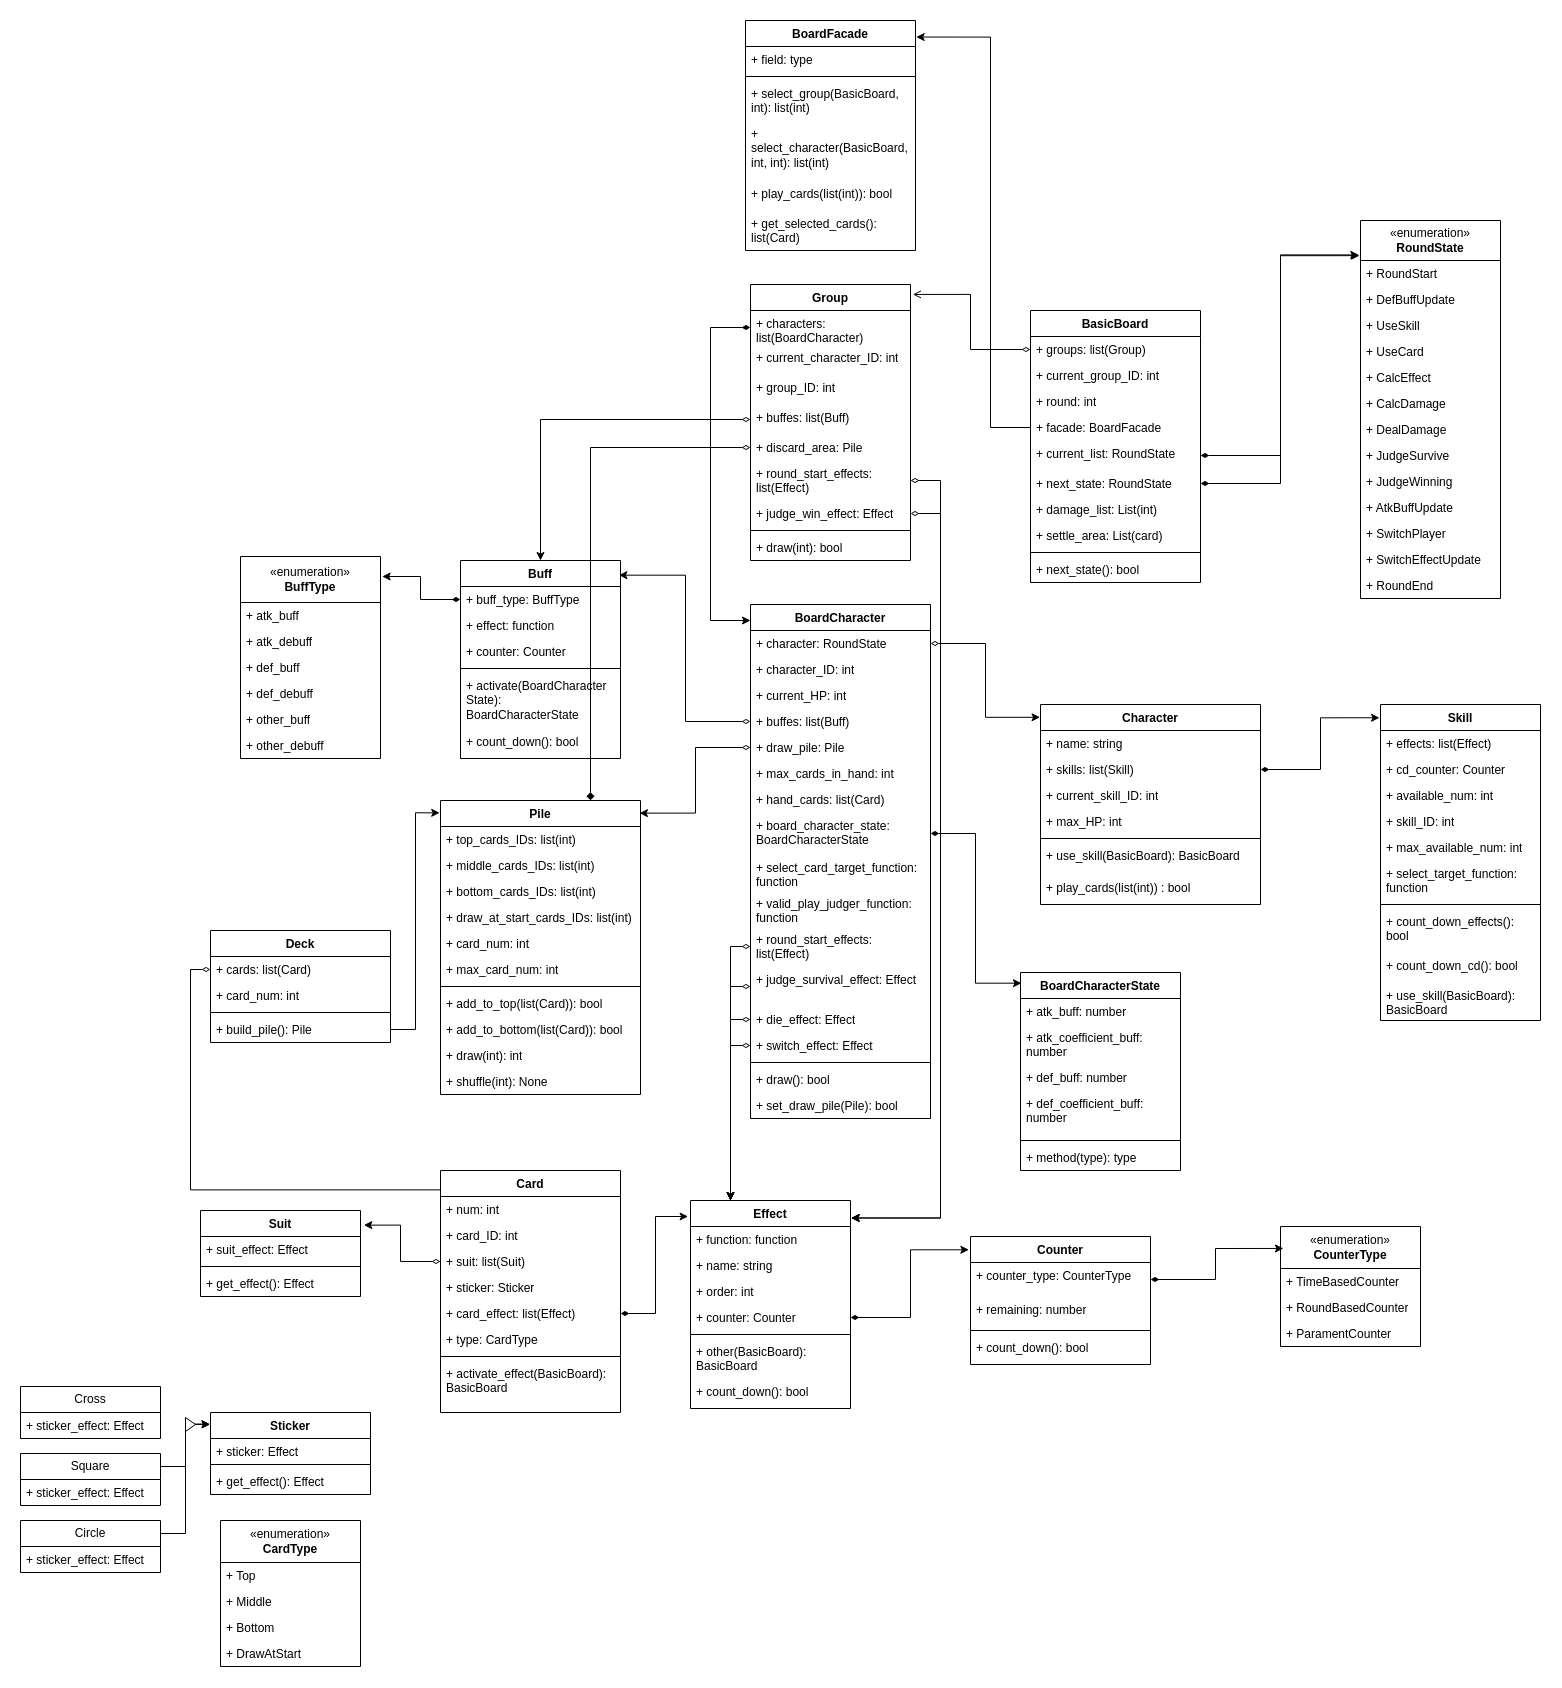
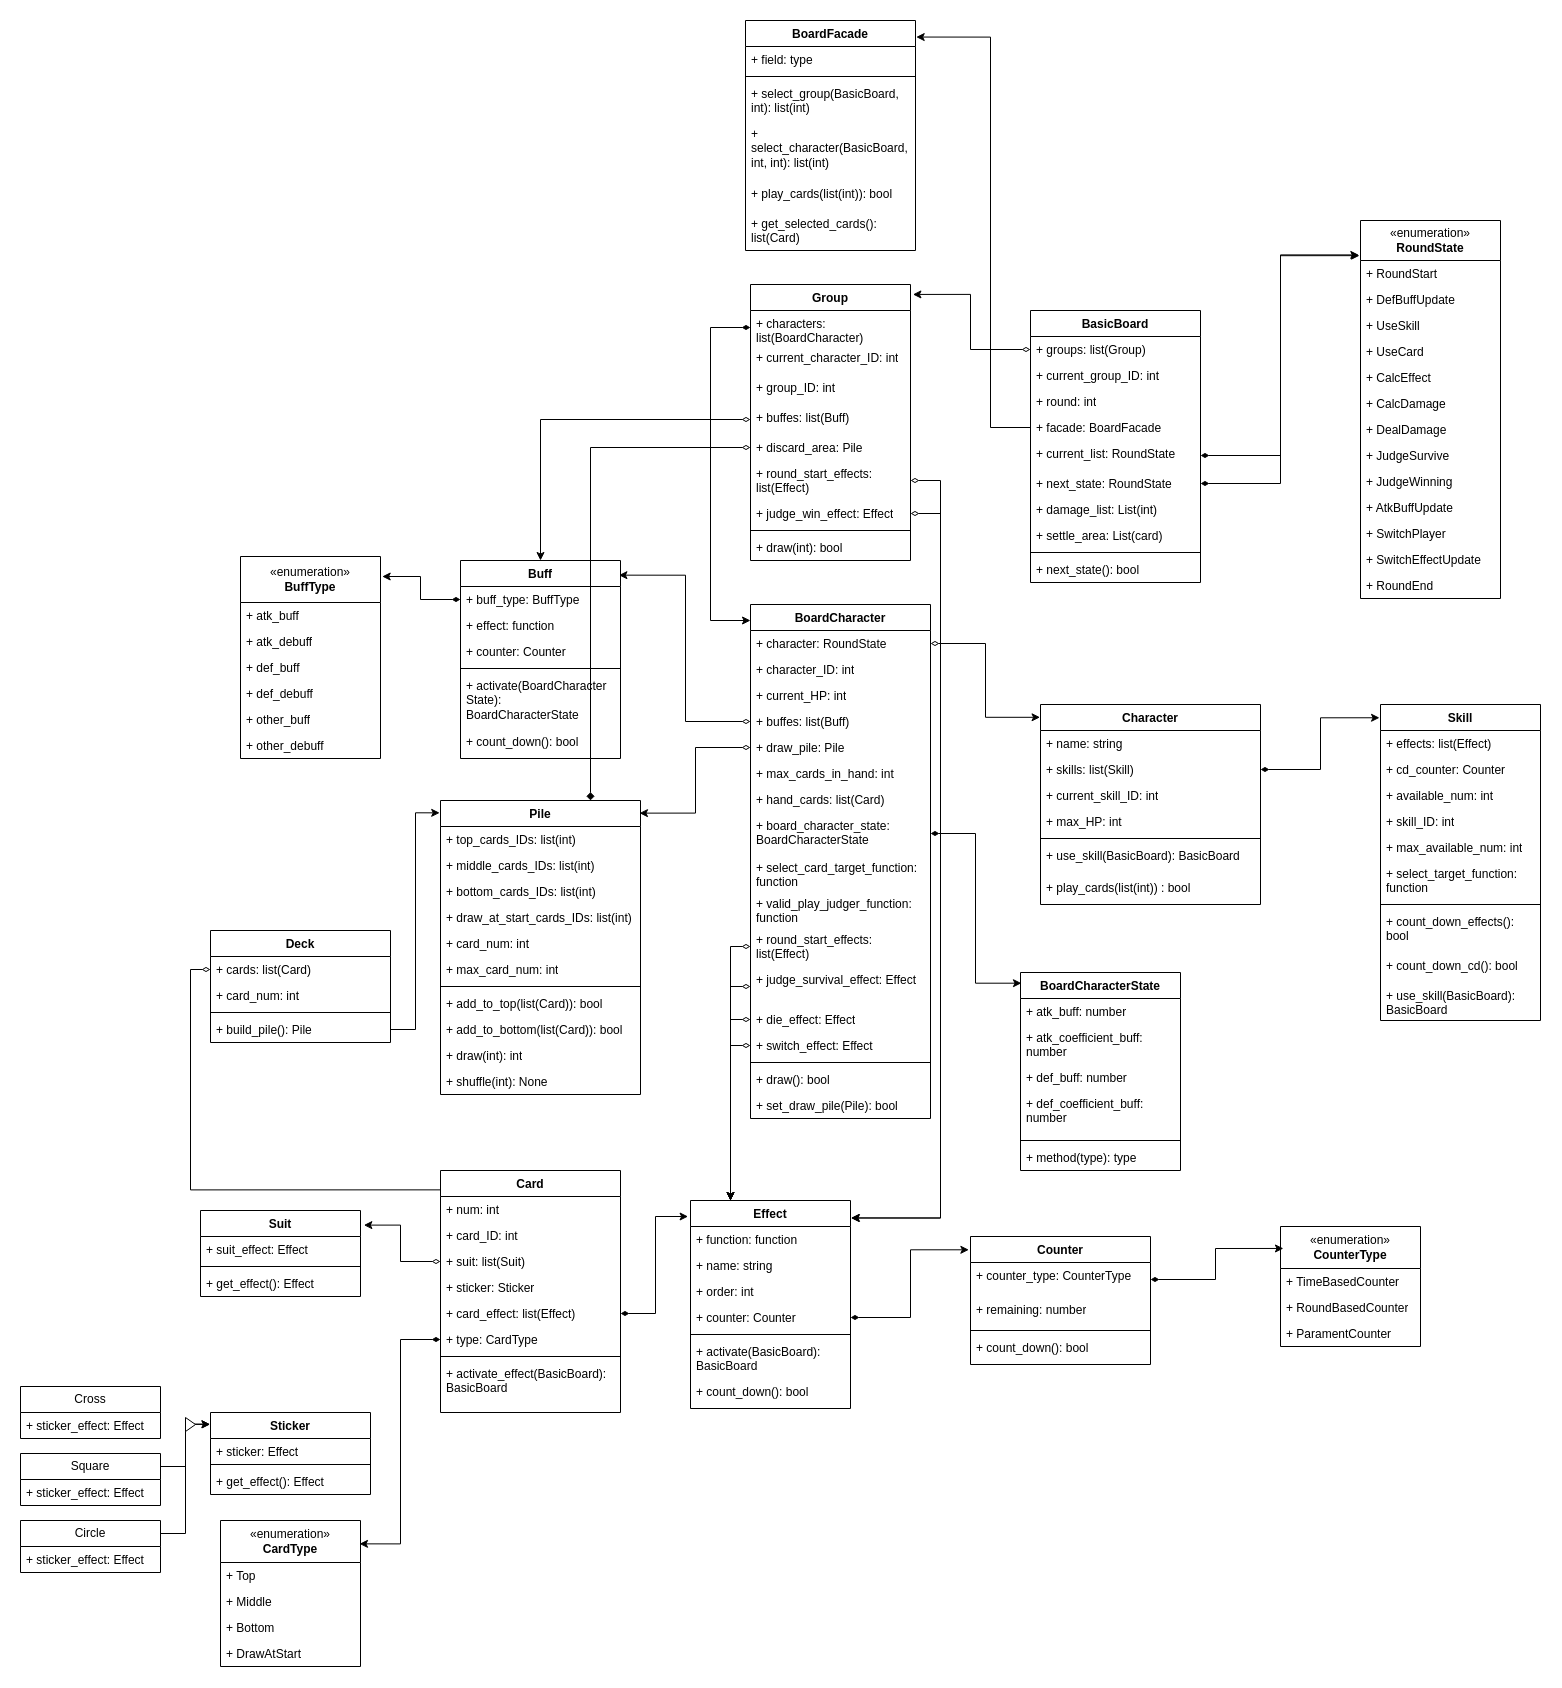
edge "+ groups: list(Group)" -- "Group": arrowhead open -> classic
node "+ other(BasicBoard): BasicBoard": label "+ other(BasicBoard): BasicBoard" -> "+ activate(BasicBoard): BasicBoard"
edge "+ type: CardType" -- "«enumeration»CardType": added
